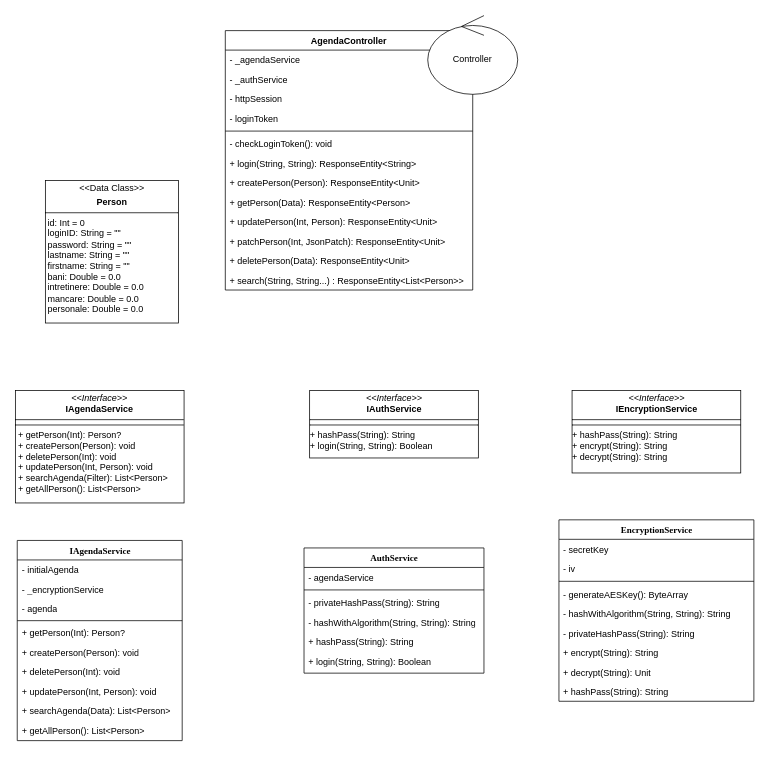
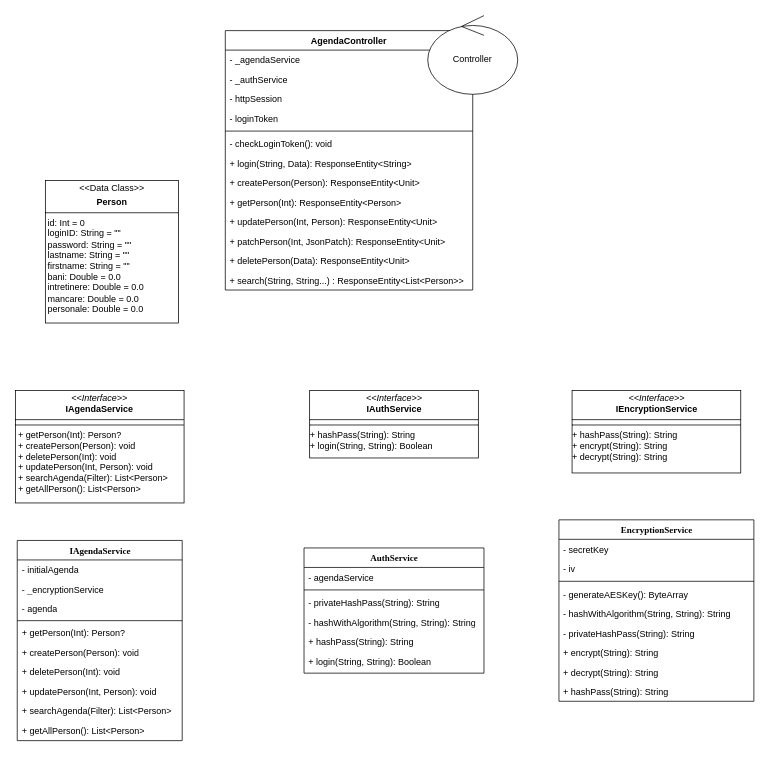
node "+ login(String, String): ResponseEntity<String>": label "+ login(String, String): ResponseEntity<String>" -> "+ login(String, Data): ResponseEntity<String>"
node "+ getPerson(Data): ResponseEntity<Person>": label "+ getPerson(Data): ResponseEntity<Person>" -> "+ getPerson(Int): ResponseEntity<Person>"
node "+ decrypt(String): Unit": label "+ decrypt(String): Unit" -> "+ decrypt(String): String"
node "+ searchAgenda(Data): List<Person>": label "+ searchAgenda(Data): List<Person>" -> "+ searchAgenda(Filter): List<Person>"
